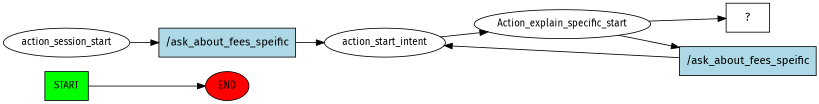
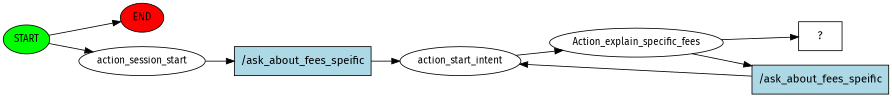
node "Action_explain_specific_start": label "Action_explain_specific_start" -> "Action_explain_specific_fees"
edge "START" -> "action_session_start": added
node "START": shape box -> ellipse
